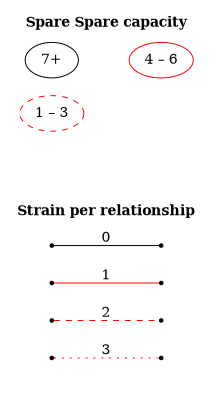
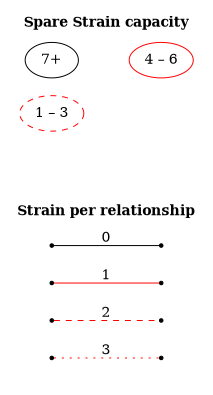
cluster "Spare Spare capacity": label "Spare Spare capacity" -> "Spare Strain capacity"
